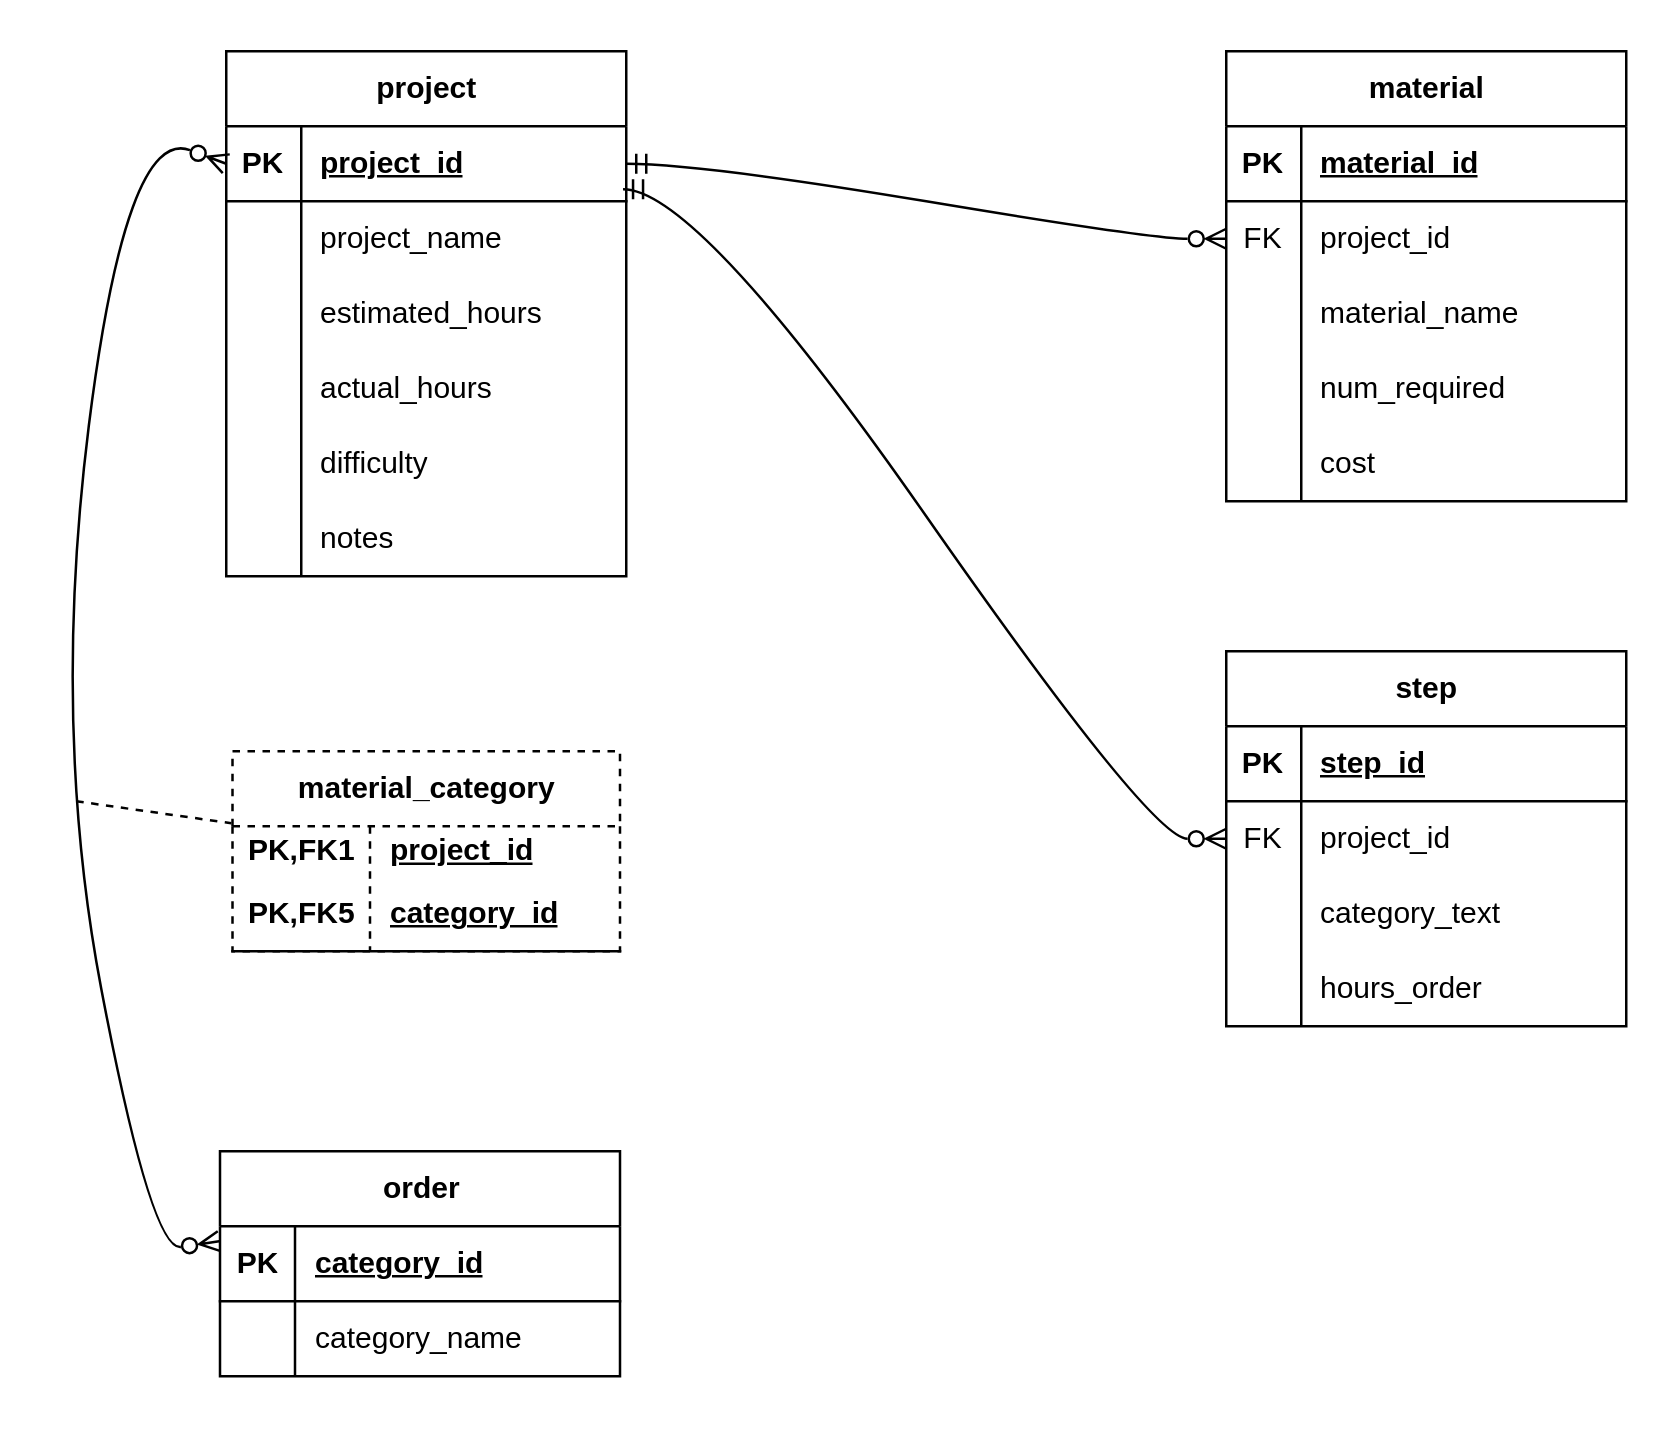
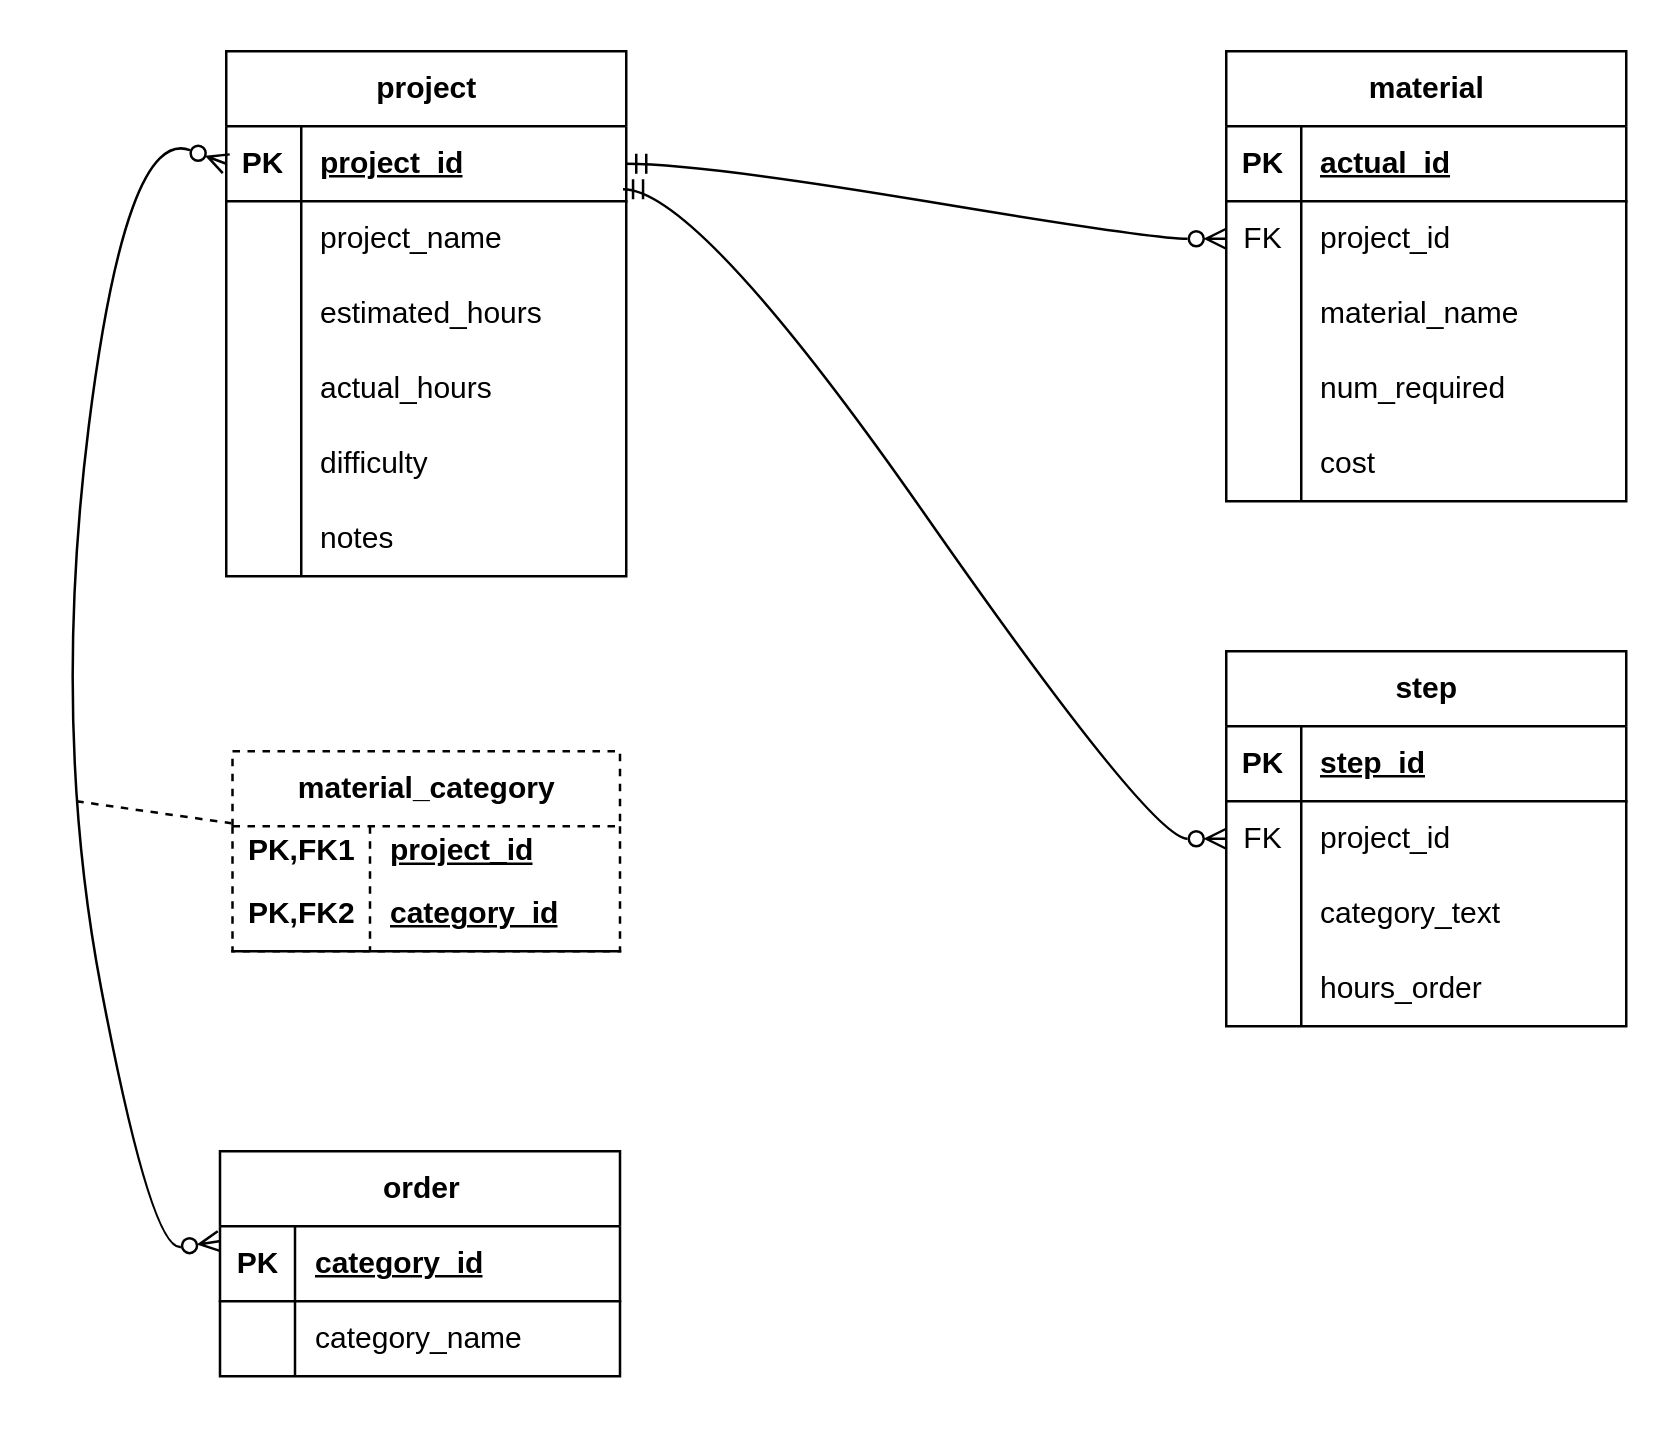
node "material_id": label "material_id" -> "actual_id"
node "PK,FK5": label "PK,FK5" -> "PK,FK2"
